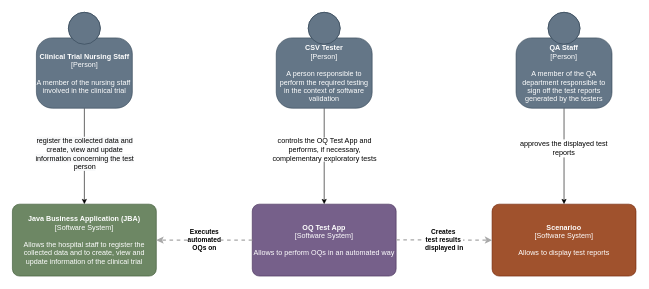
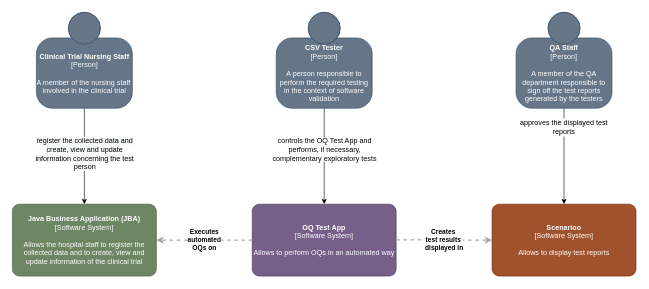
node "approves the displayed test reports": moved (564, 149) -> (564, 128)
